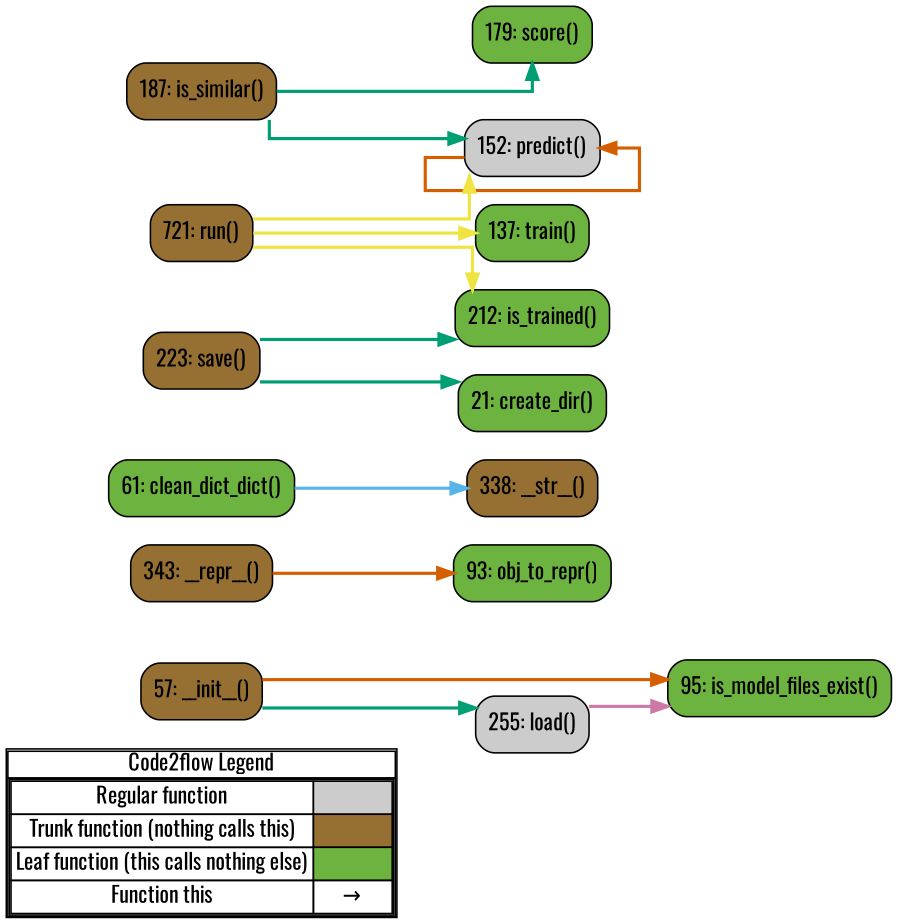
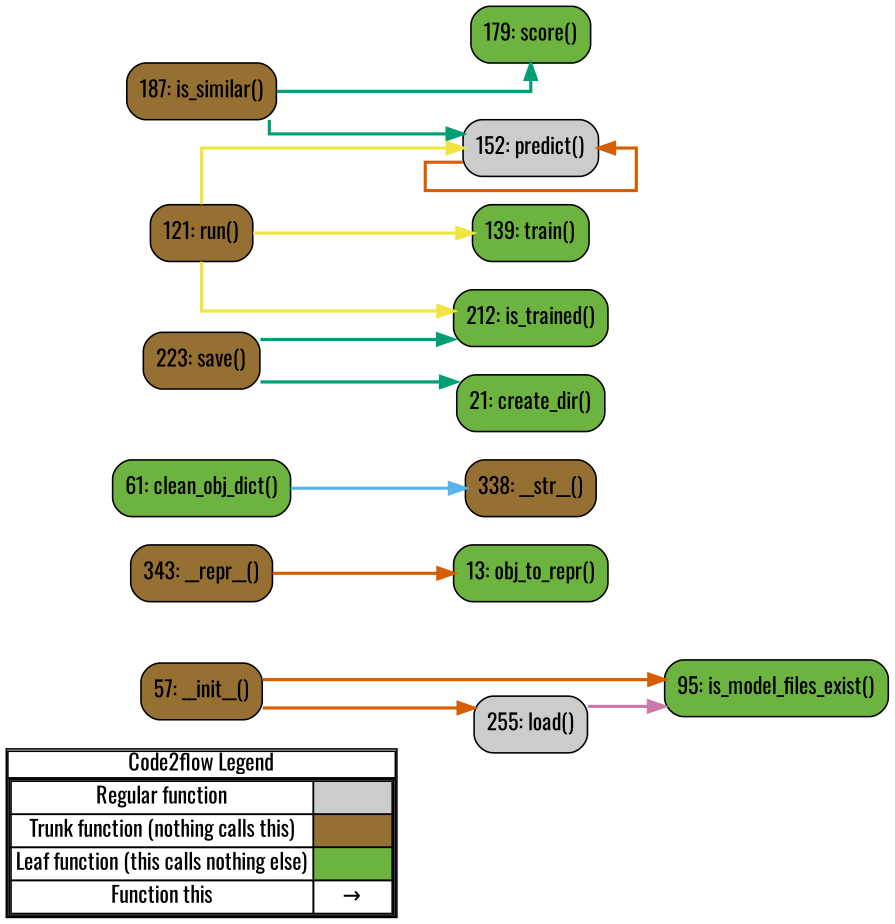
node "721: run()": label "721: run()" -> "121: run()"
node "137: train()": label "137: train()" -> "139: train()"
node "61: clean_dict_dict()": label "61: clean_dict_dict()" -> "61: clean_obj_dict()"
node "93: obj_to_repr()": label "93: obj_to_repr()" -> "13: obj_to_repr()"
edge "57: __init__()" -> "255: load()": color #009e73 -> #d55e00
